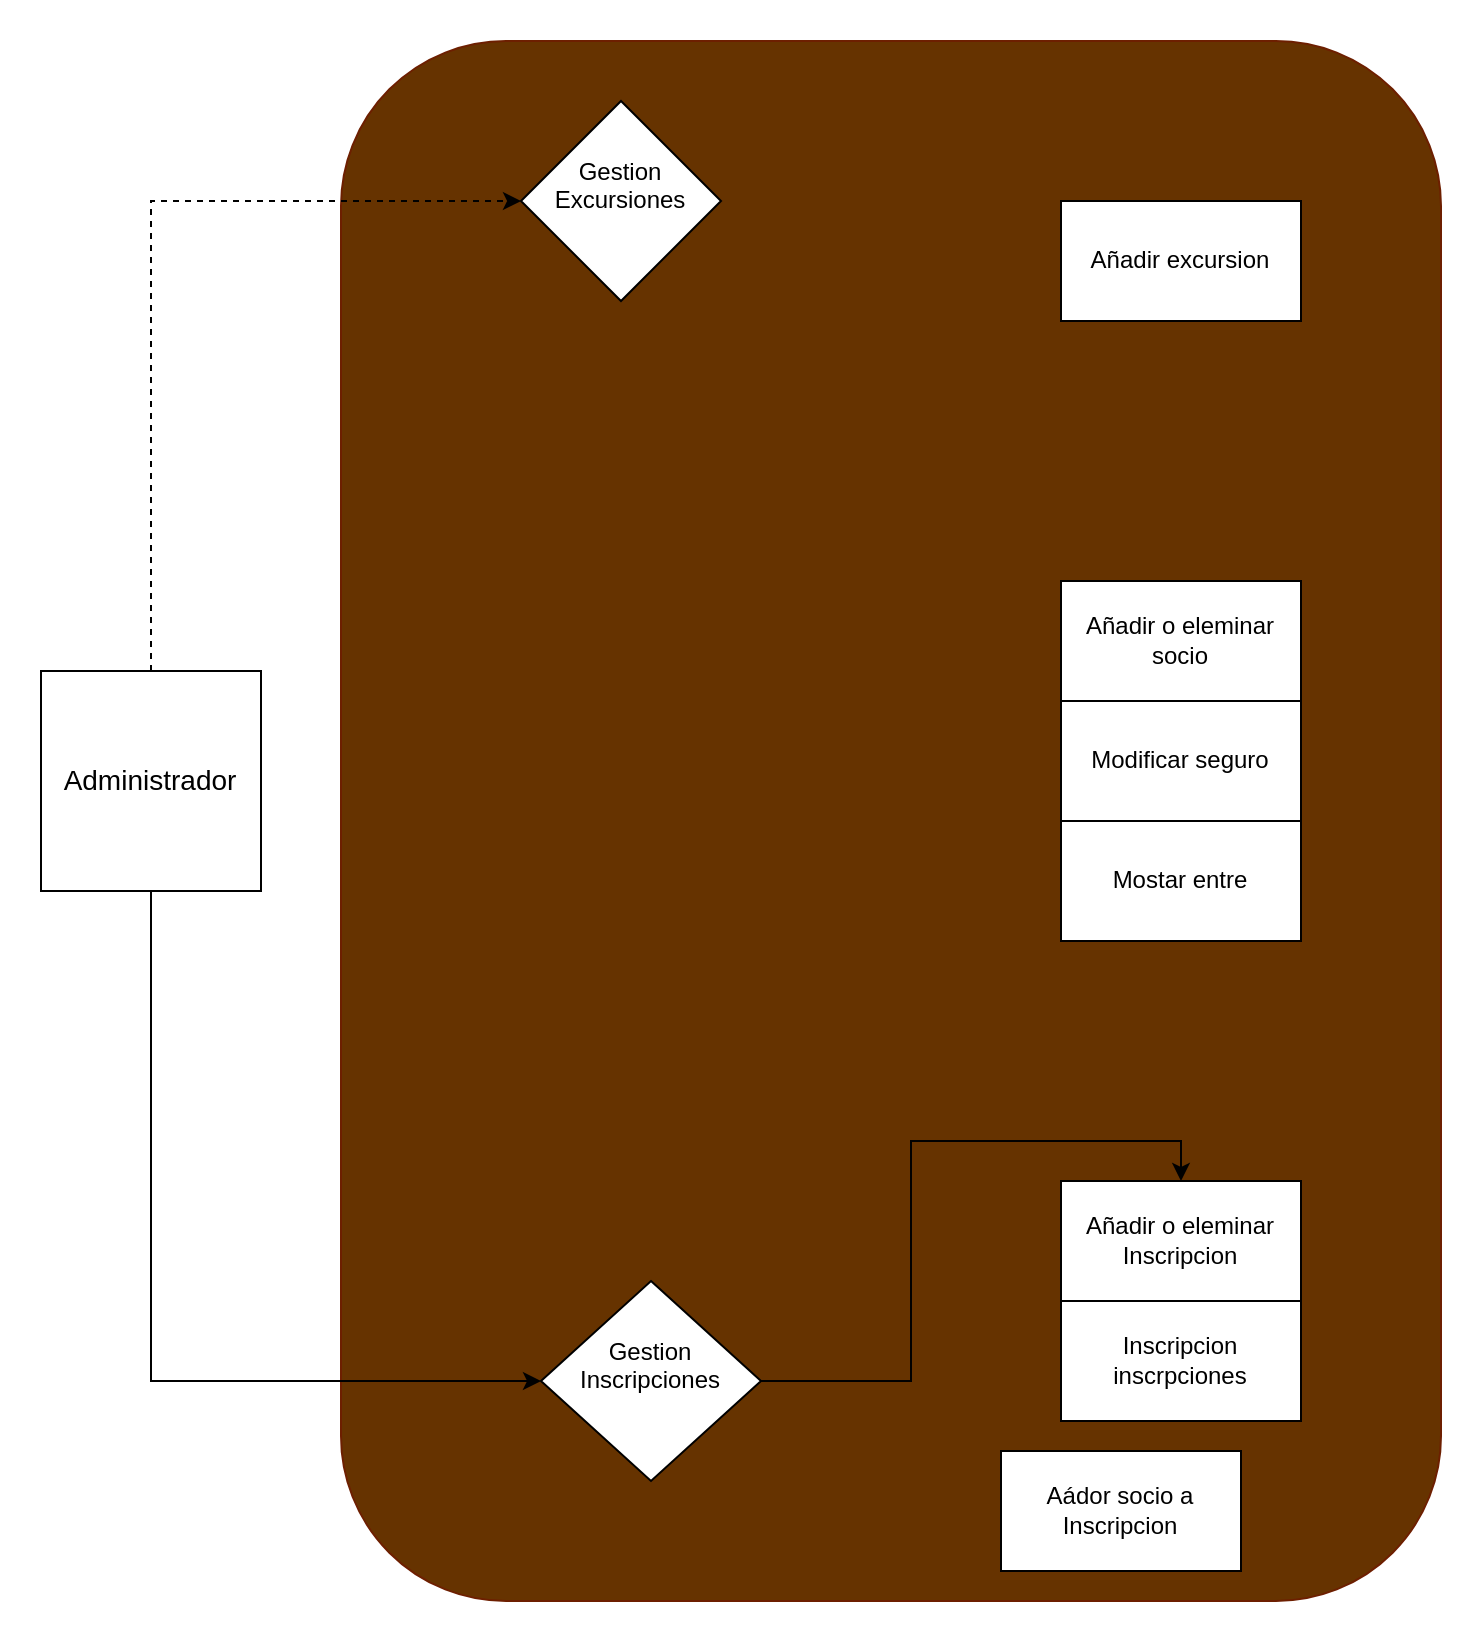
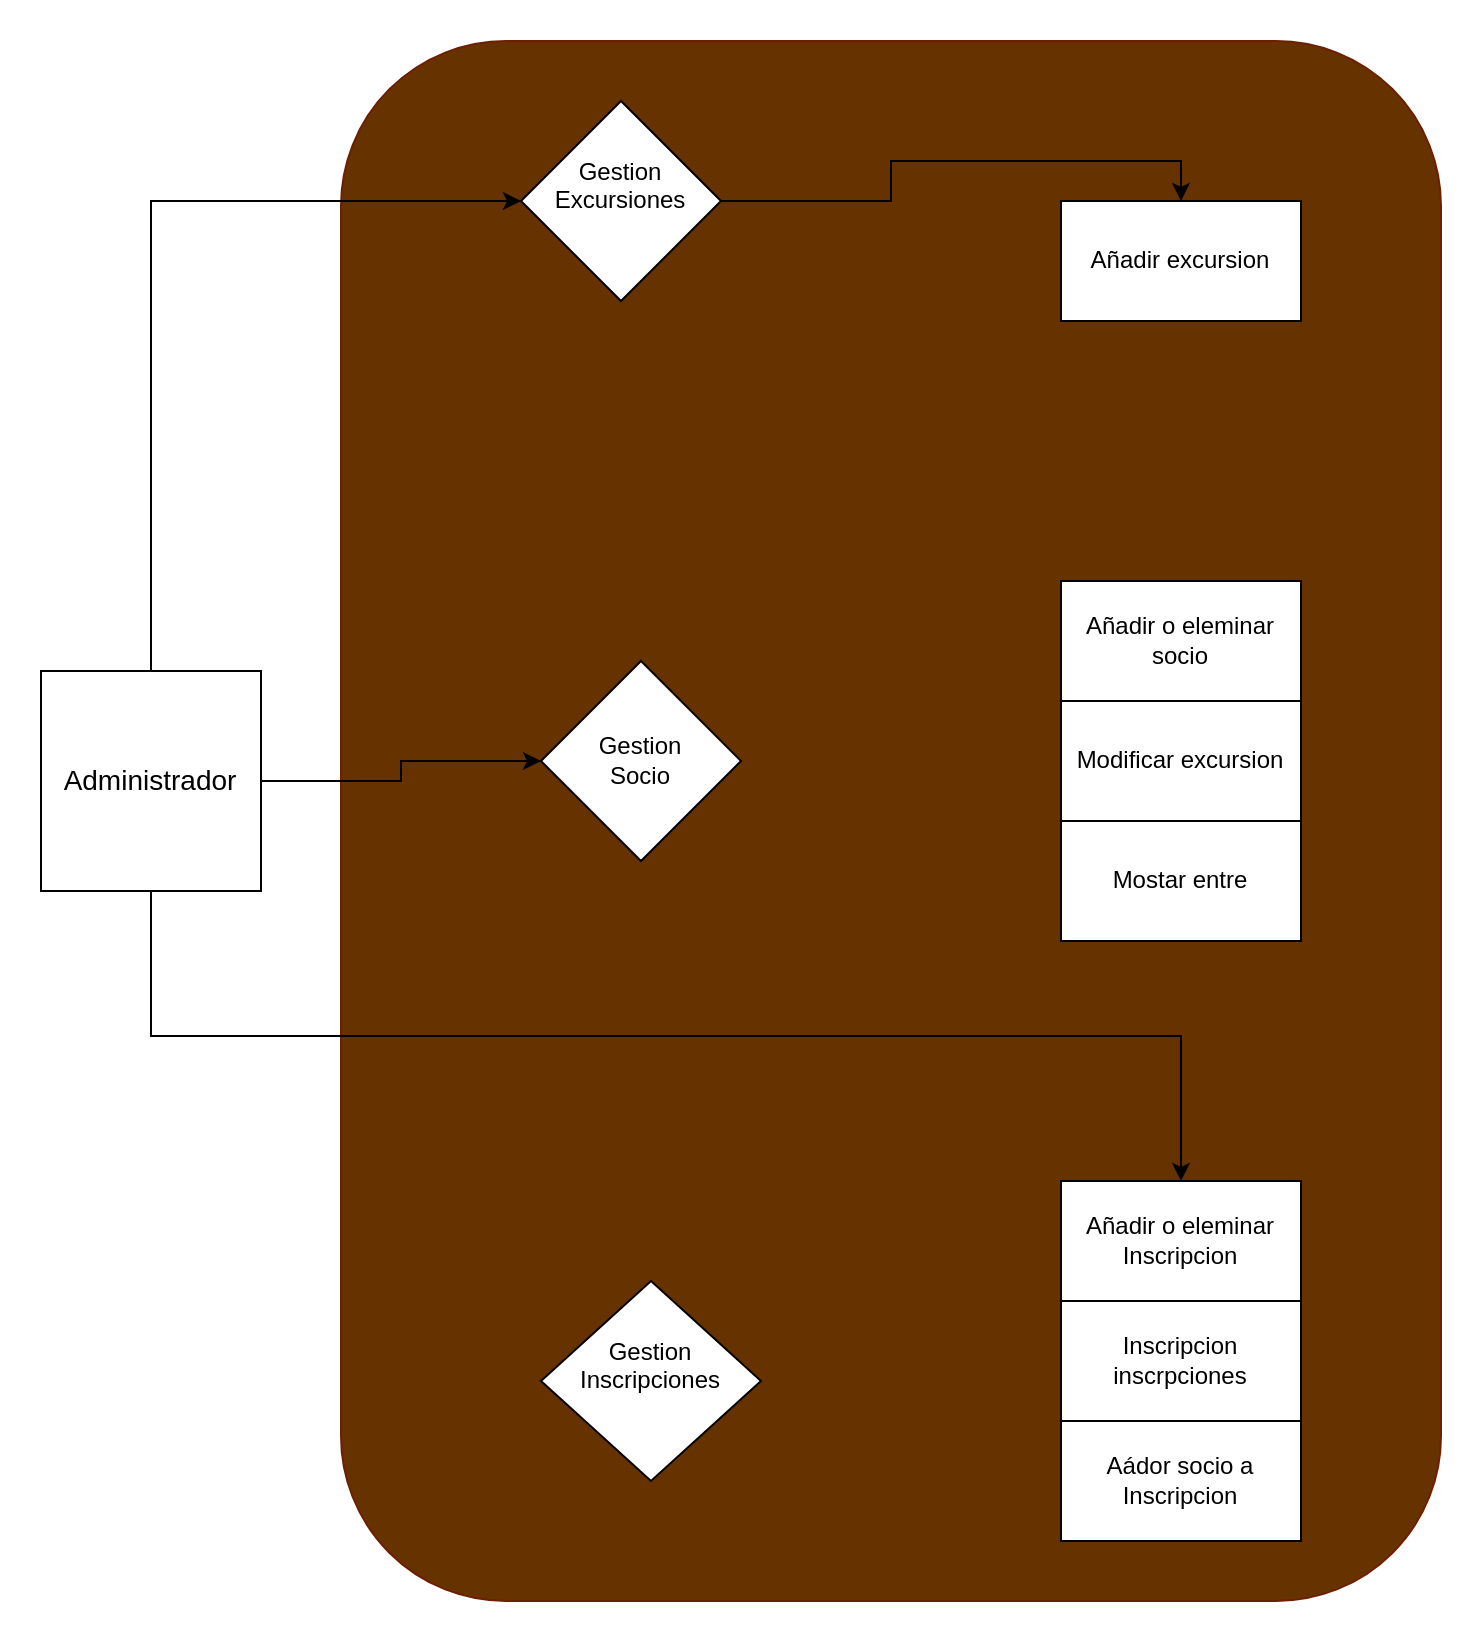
edge "Gestion Excursiones" -> "Añadir excursion": added
edge "Administrador" -> "Gestion Excursiones": style dashed -> solid
node "Gestion Socio": added
node "Modificar seguro": label "Modificar seguro" -> "Modificar excursion"
edge "Administrador" -> "Gestion Socio": added
edge "Gestion Inscripciones" -> "Añadir o eleminar Inscripcion": removed
edge "Administrador" -> "Gestion Inscripciones": now "Administrador" -> "Añadir o eleminar Inscripcion"
node "Aádor socio a Inscripcion": moved (1121, 1511) -> (1181, 1481)
